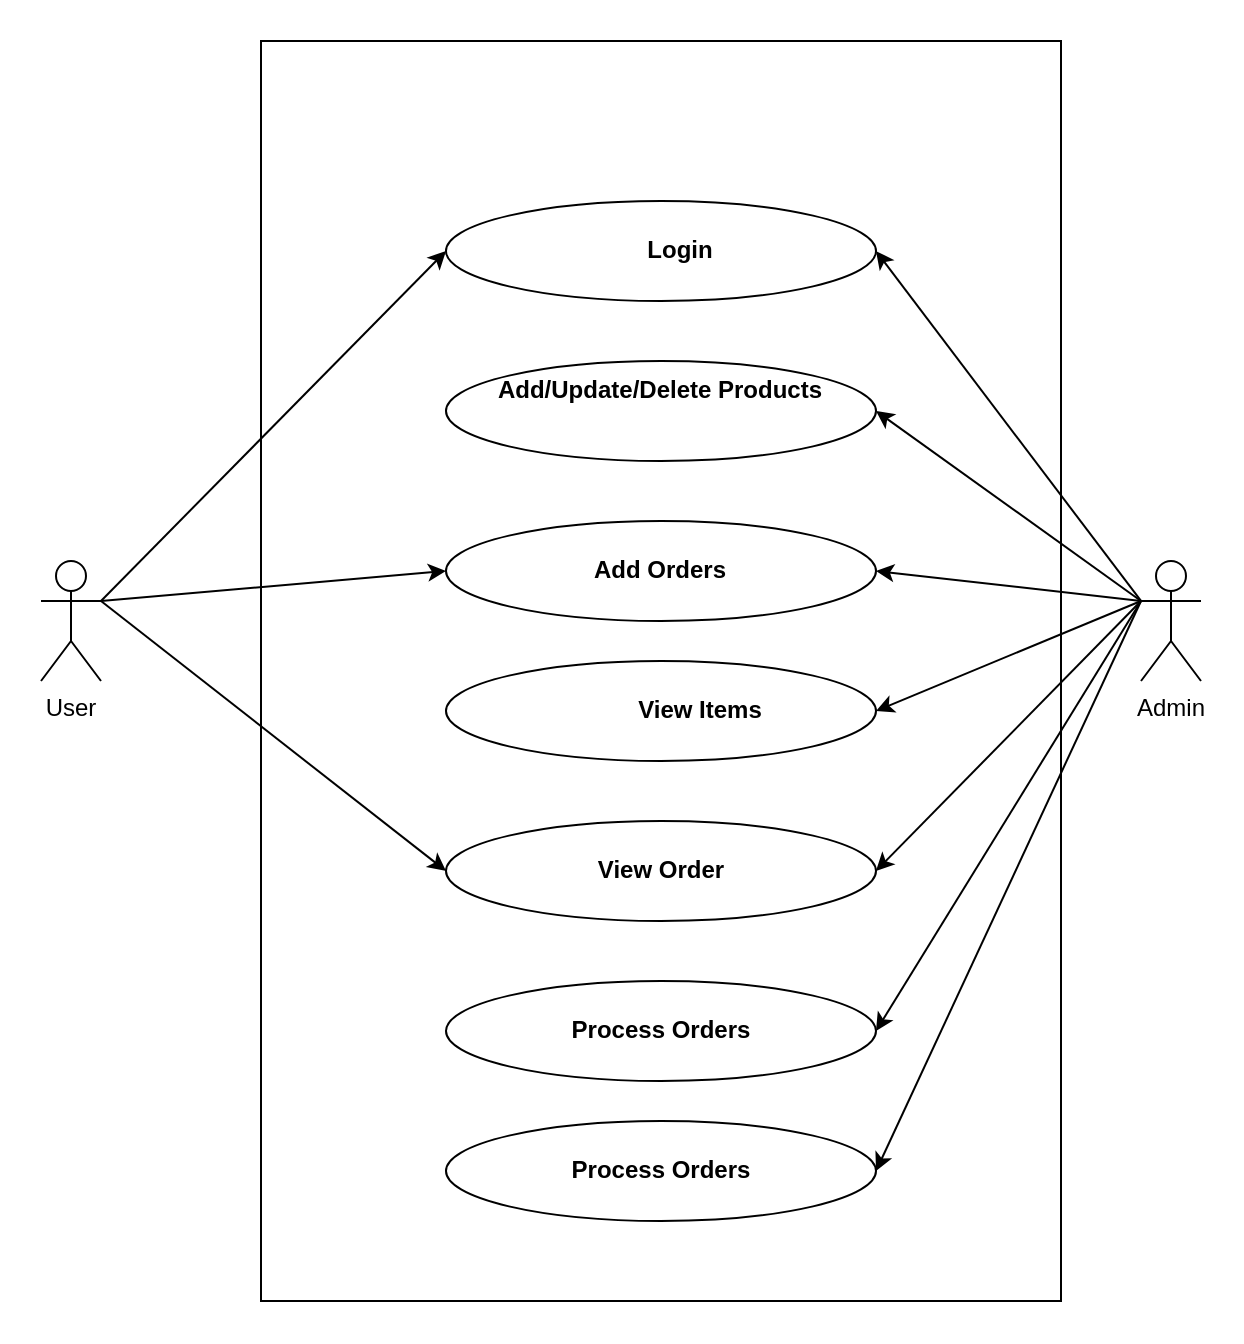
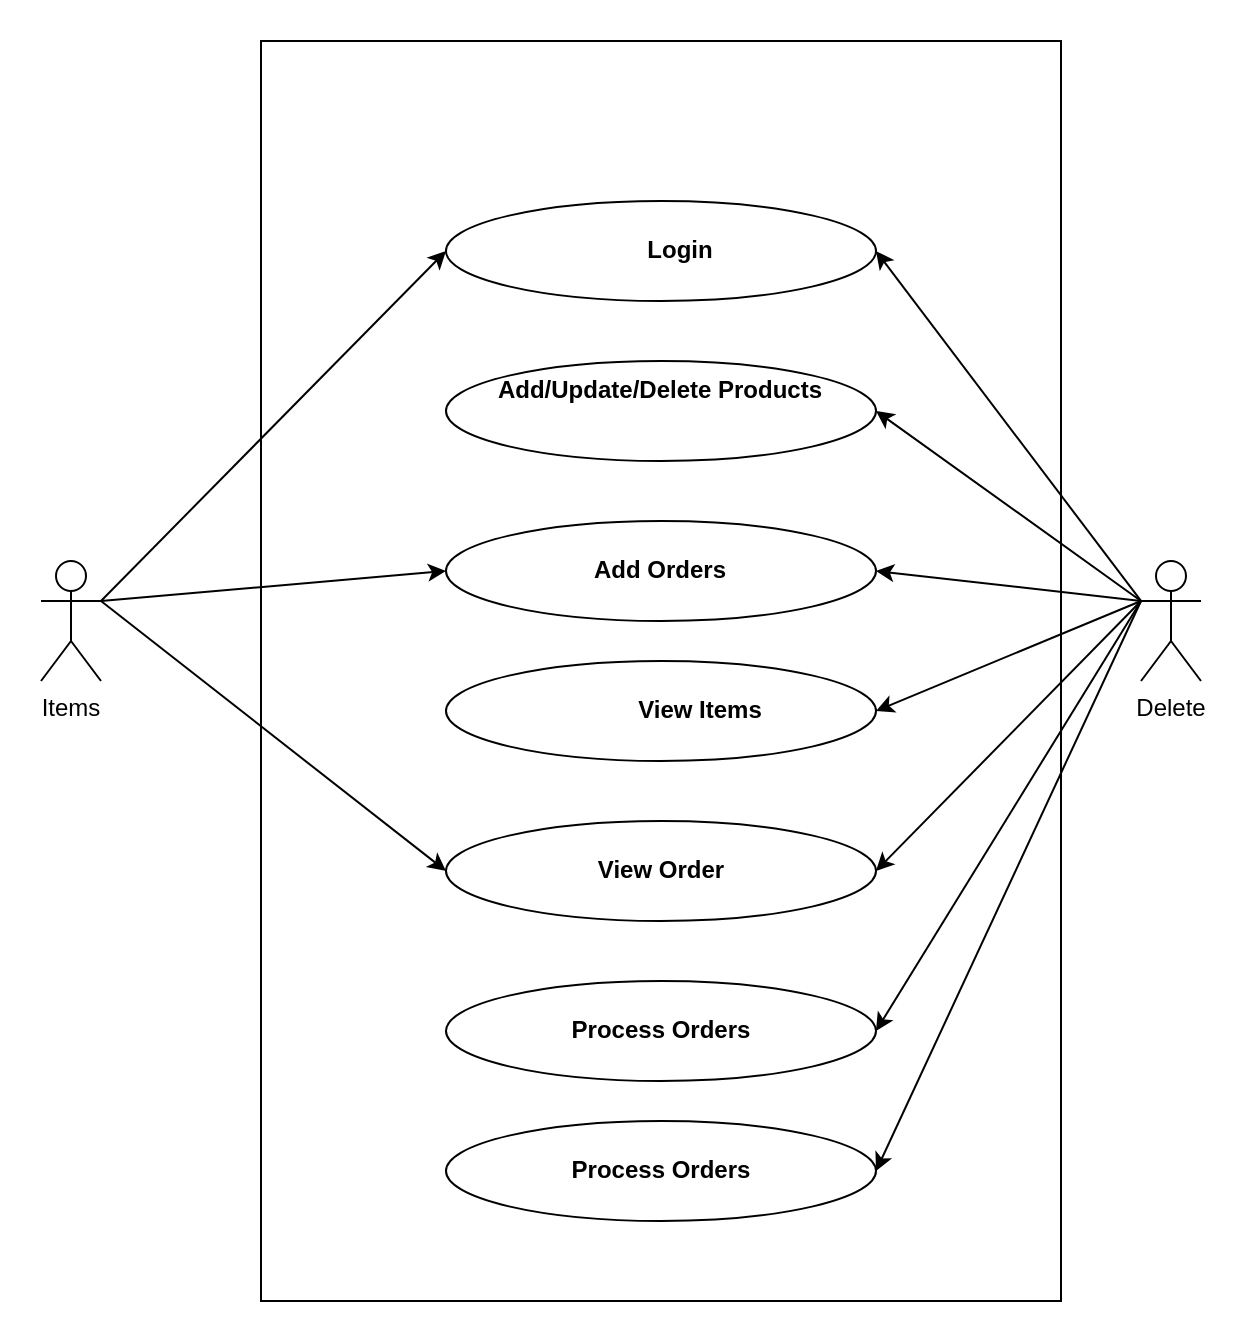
node "User": label "User" -> "Items"
node "Admin": label "Admin" -> "Delete"
